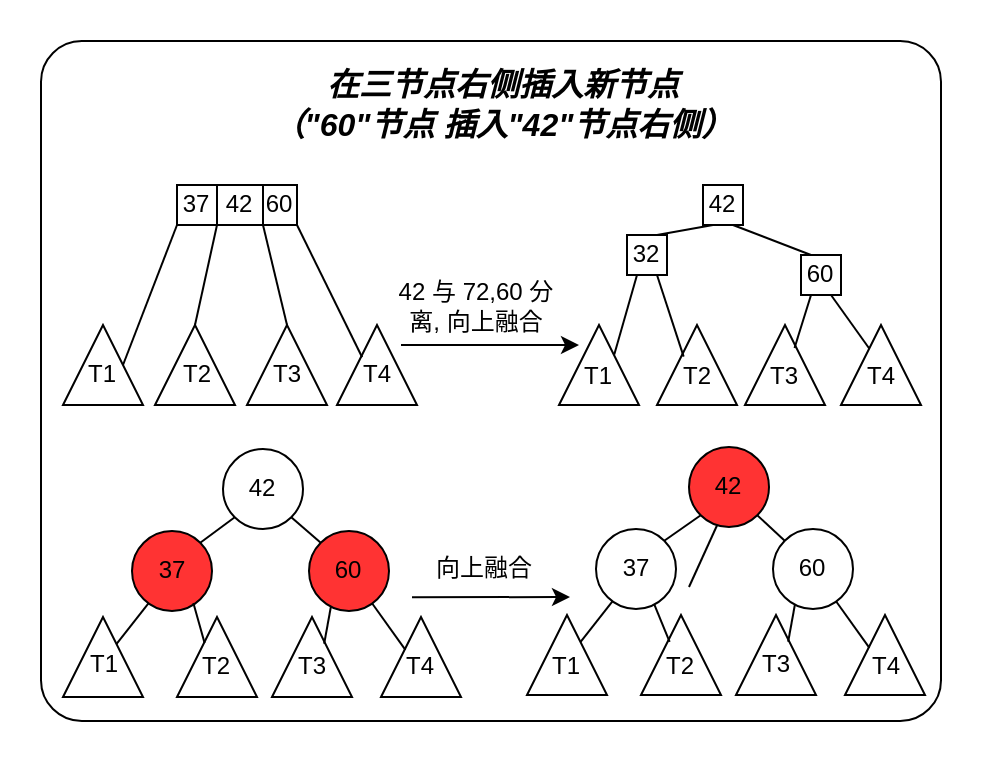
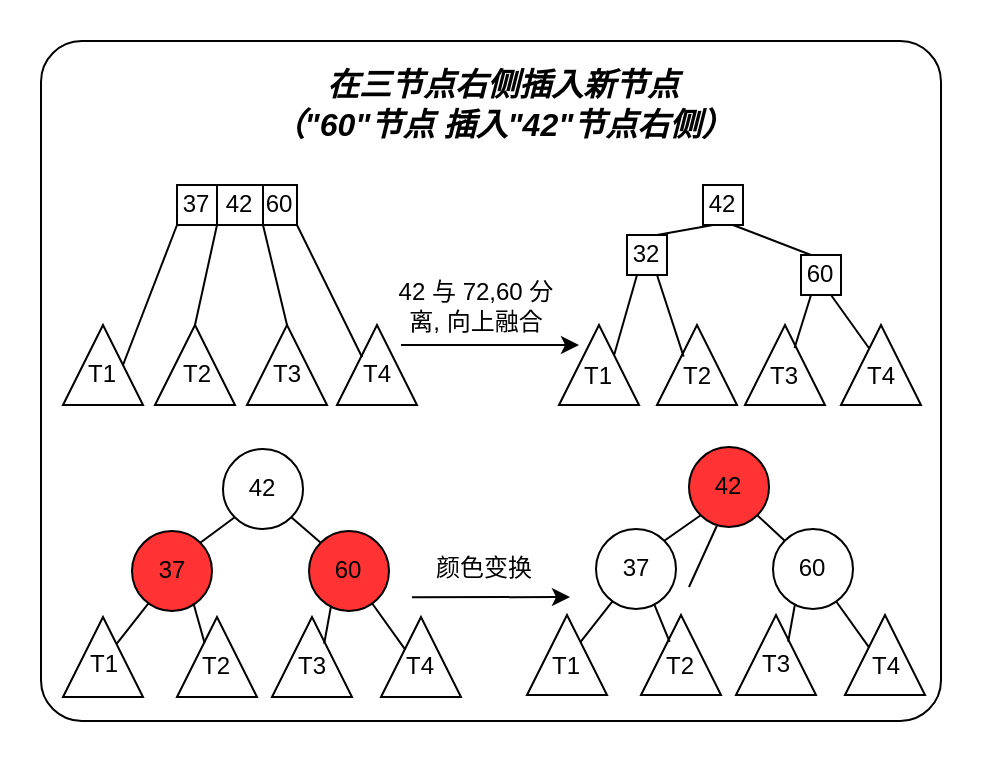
node "向上融合": label "向上融合" -> "颜色变换"
